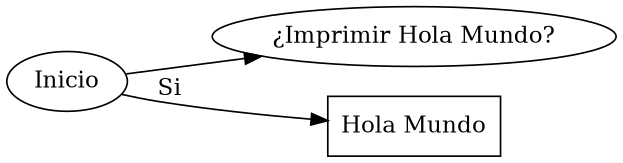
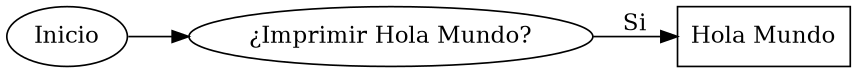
edge "Inicio" -> "Hola Mundo": now "¿Imprimir Hola Mundo?" -> "Hola Mundo"
